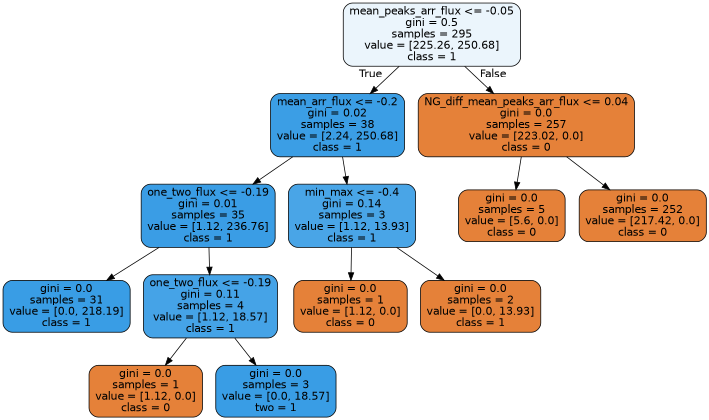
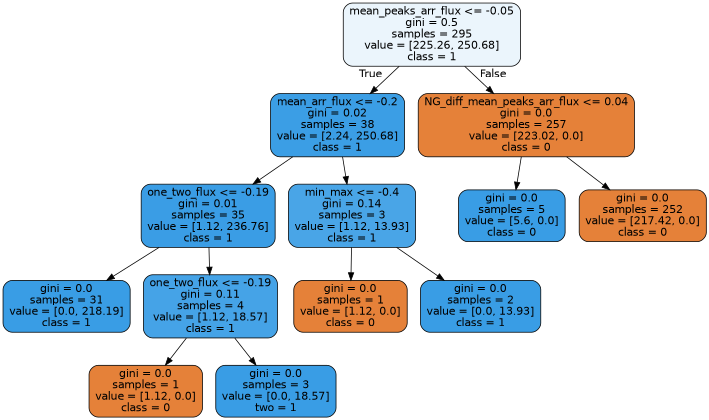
node "gini = 0.0 samples = 5 value = [5.6, 0.0] class = 0": fillcolor #e58139 -> #399de5
node "gini = 0.0 samples = 2 value = [0.0, 13.93] class = 1": fillcolor #e58139 -> #399de5
